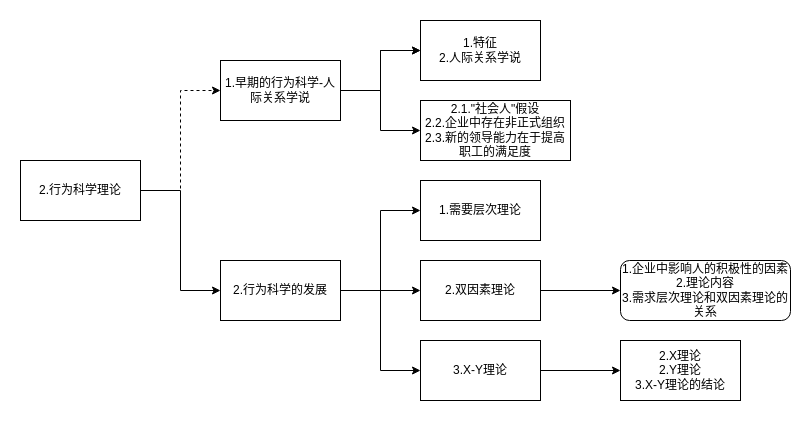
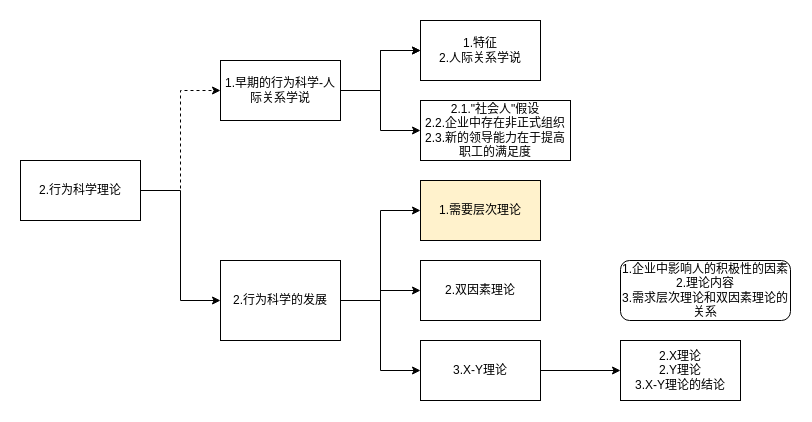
node "1.需要层次理论": fillcolor #ffffff -> #fff2cc
node "2.行为科学的发展": size 120x60 -> 120x80
edge "2.双因素理论" -> "1.企业中影响人的积极性的因素 2.理论内容 3.需求层次理论和双因素理论的关系": removed
